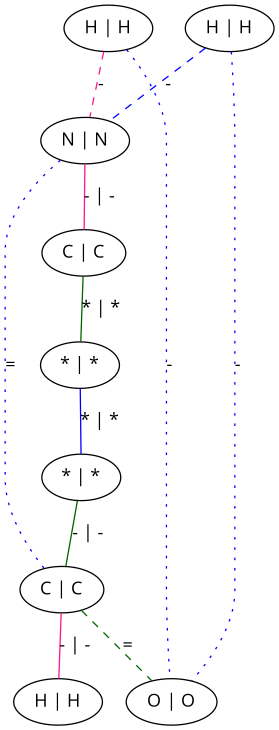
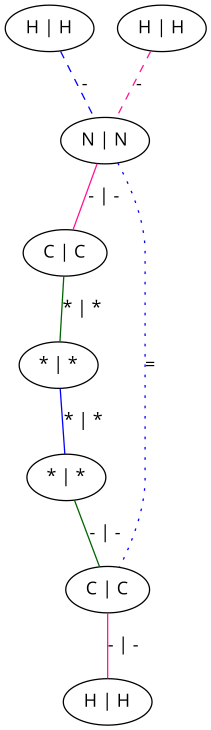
node "O | O": removed
